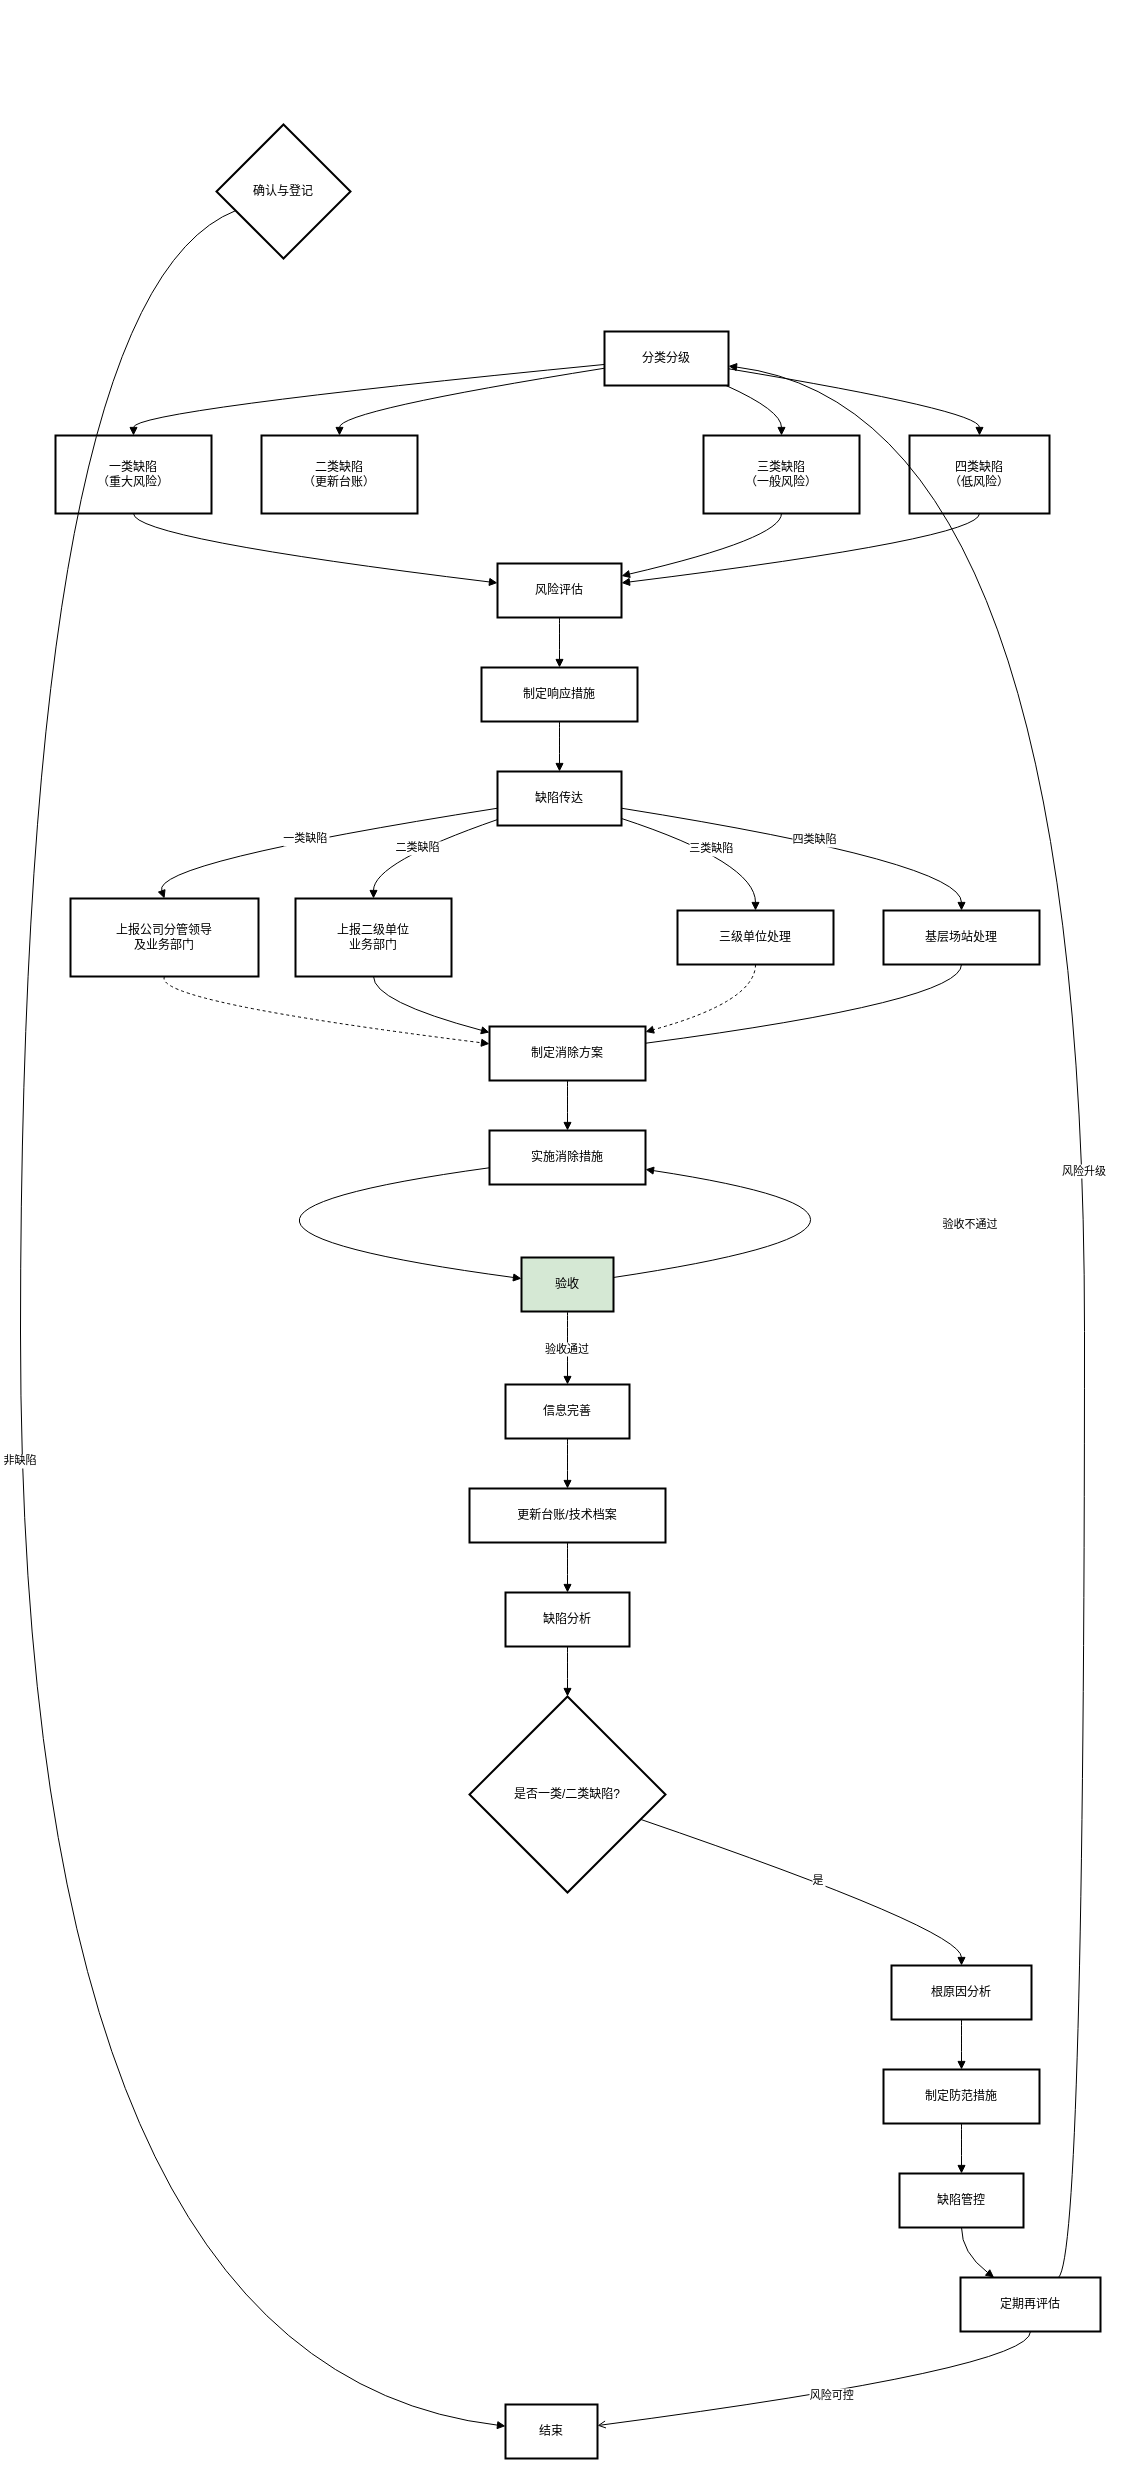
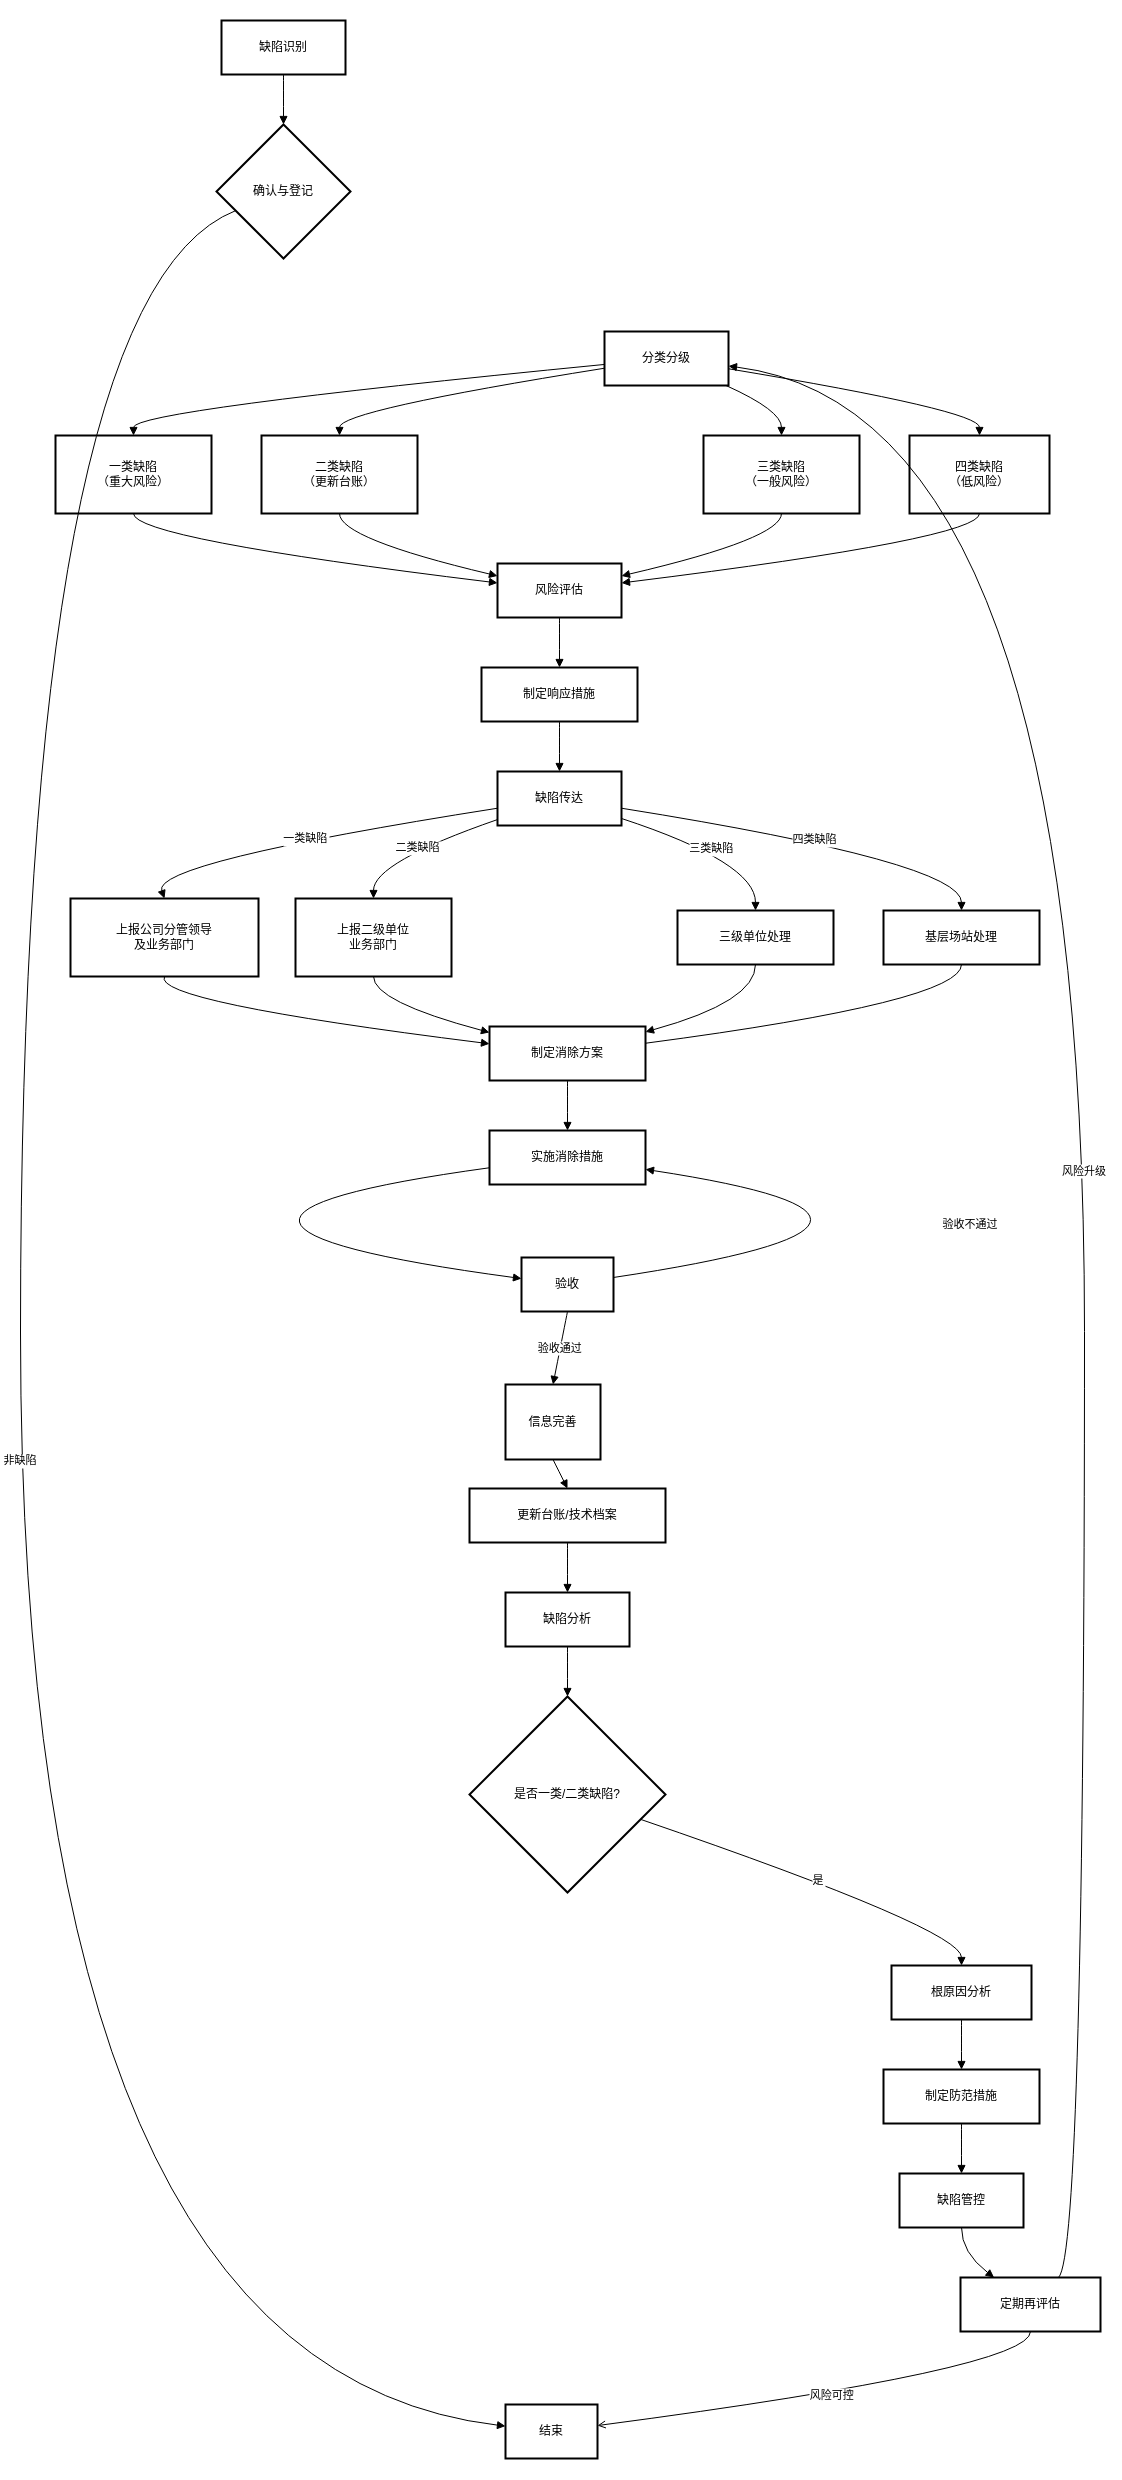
node "缺陷识别": added
edge "缺陷识别" -> "确认与登记": added
edge "二类缺陷 （更新台账）" -> "风险评估": added
edge "三级单位处理" -> "制定消除方案": style dashed -> solid
edge "上报公司分管领导 及业务部门" -> "制定消除方案": style dashed -> solid
node "验收": fillcolor #d5e8d4 -> #ffffff
node "信息完善": size 124x54 -> 95x75
